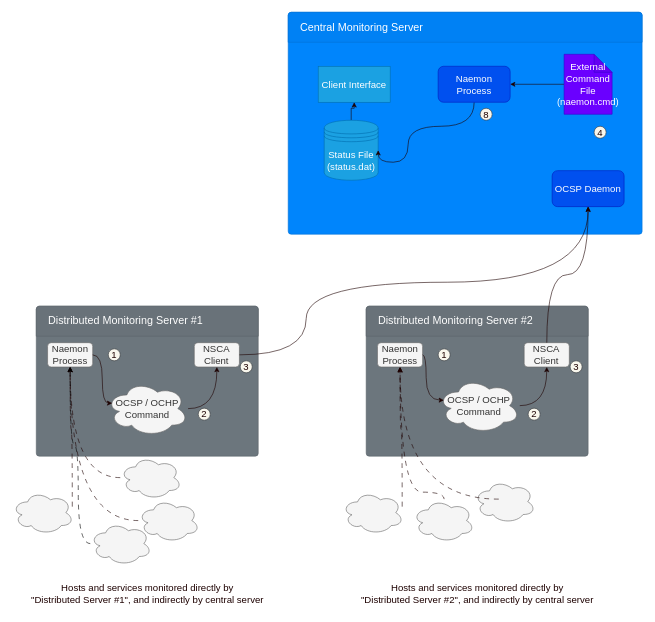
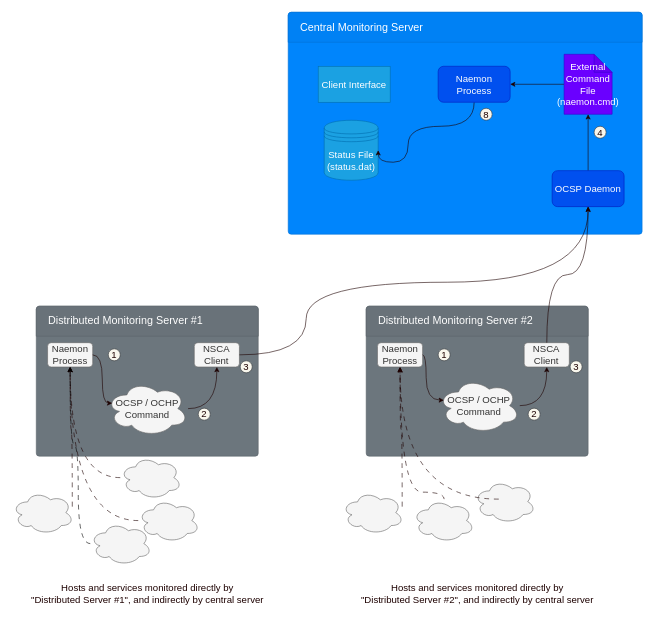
edge "Status File (status.dat)" -> "Client Interface": removed
edge "OCSP Daemon" -> "External Command File (naemon.cmd)": added
